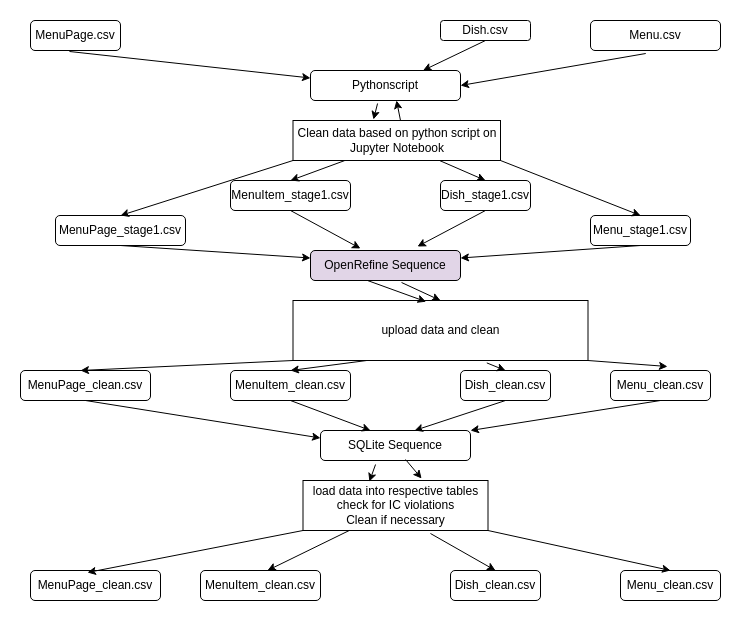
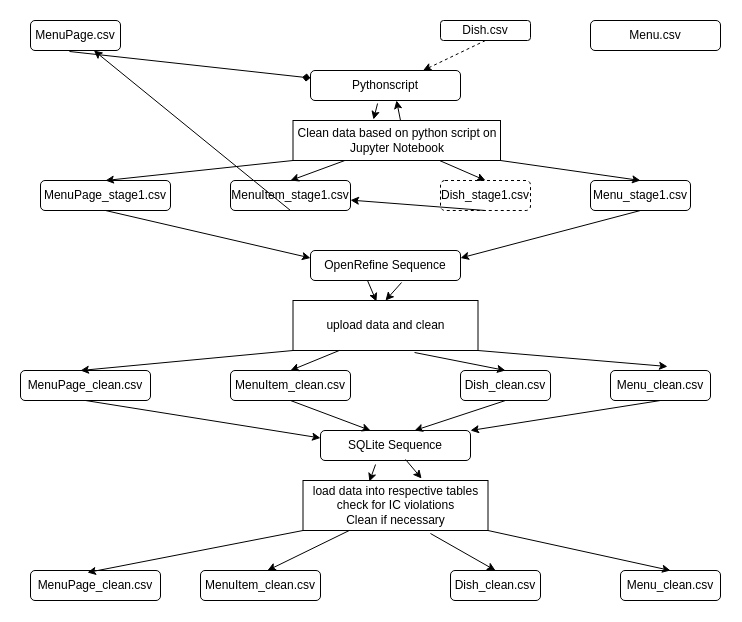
edge "Dish.csv" -> "Pythonscript": style solid -> dashed
edge "Menu.csv" -> "Pythonscript": removed
edge "MenuPage.csv" -> "Pythonscript": arrowhead classic -> diamond
node "Dish_stage1.csv": style solid -> dashed
edge "Dish_stage1.csv" -> "OpenRefine Sequence": now "Dish_stage1.csv" -> "MenuItem_stage1.csv"
edge "MenuItem_stage1.csv" -> "OpenRefine Sequence": now "MenuItem_stage1.csv" -> "MenuPage.csv"
node "MenuPage_stage1.csv": moved (121, 231) -> (106, 196)
node "Menu_stage1.csv": moved (641, 231) -> (641, 196)
node "OpenRefine Sequence": fillcolor #e1d5e7 -> #ffffff
node "upload data and clean": size 295x60 -> 185x50
